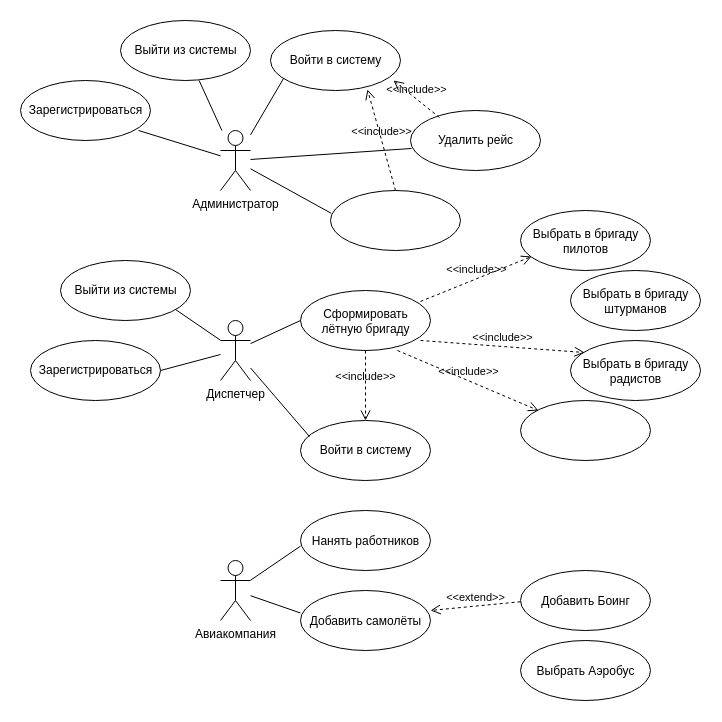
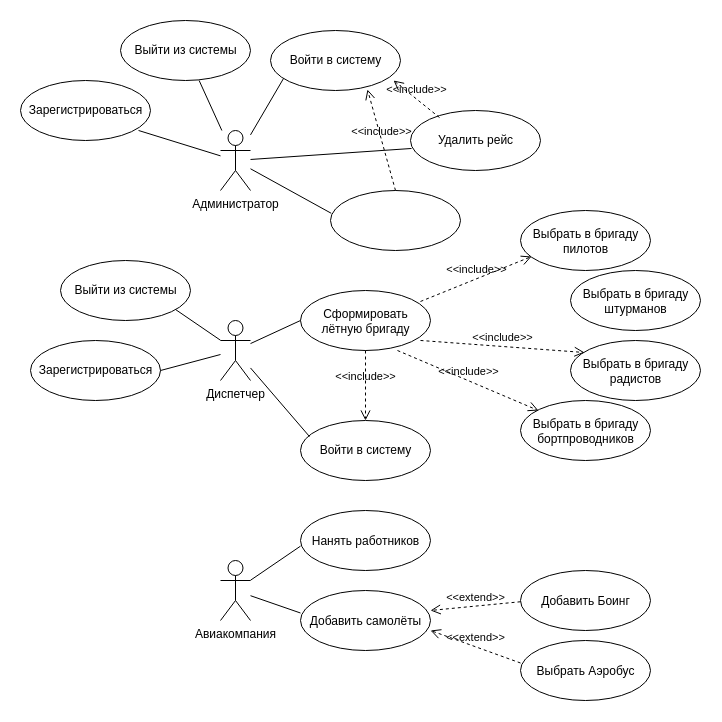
node "Выбрать в бригаду бортпроводников": added
edge "Выбрать Аэробус" -> "Добавить самолёты": added, label "<<extend>>"
